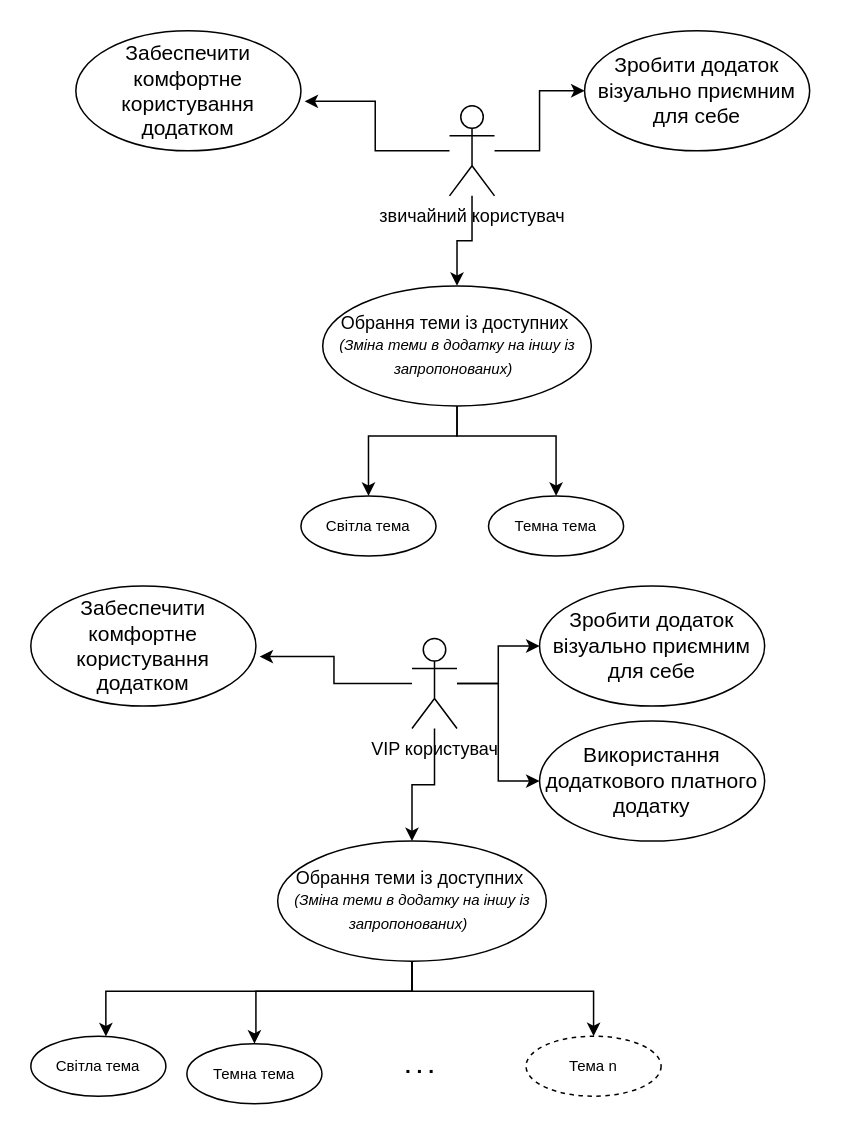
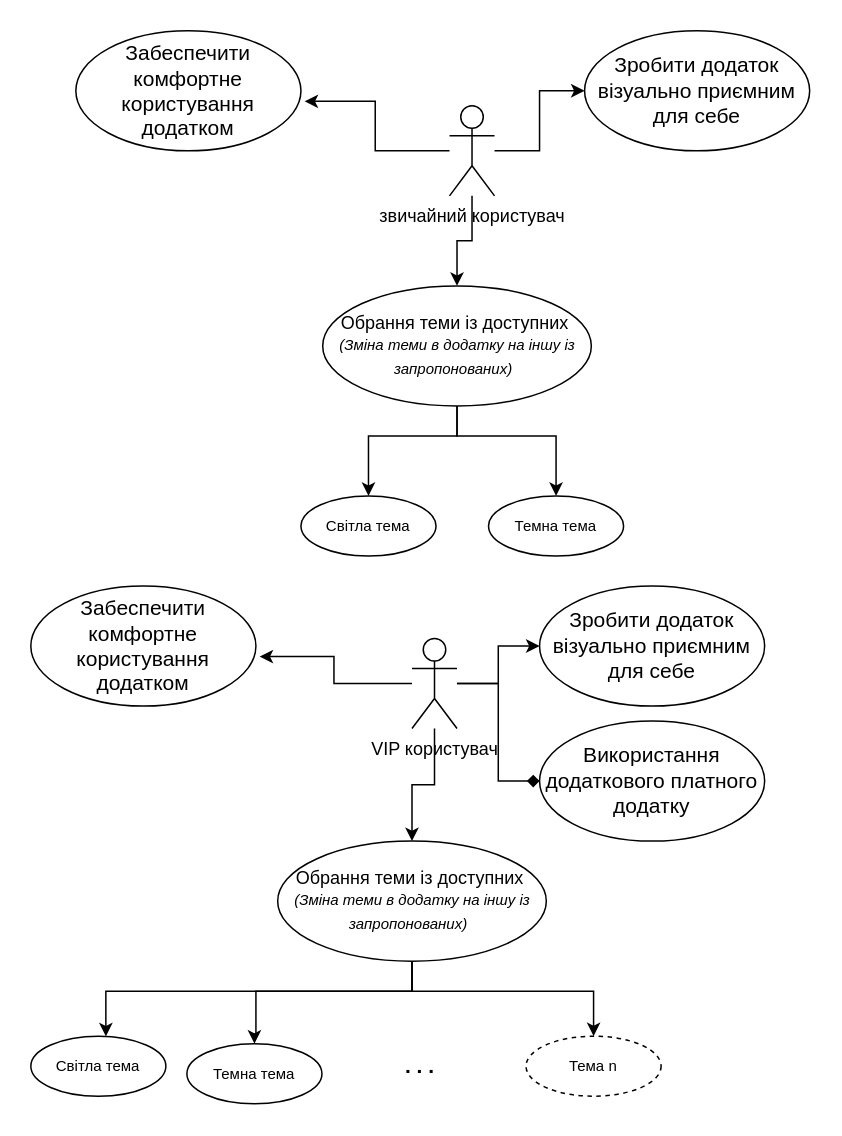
edge "VIP користувач" -> "Використання додаткового платного додатку": arrowhead classic -> diamond
